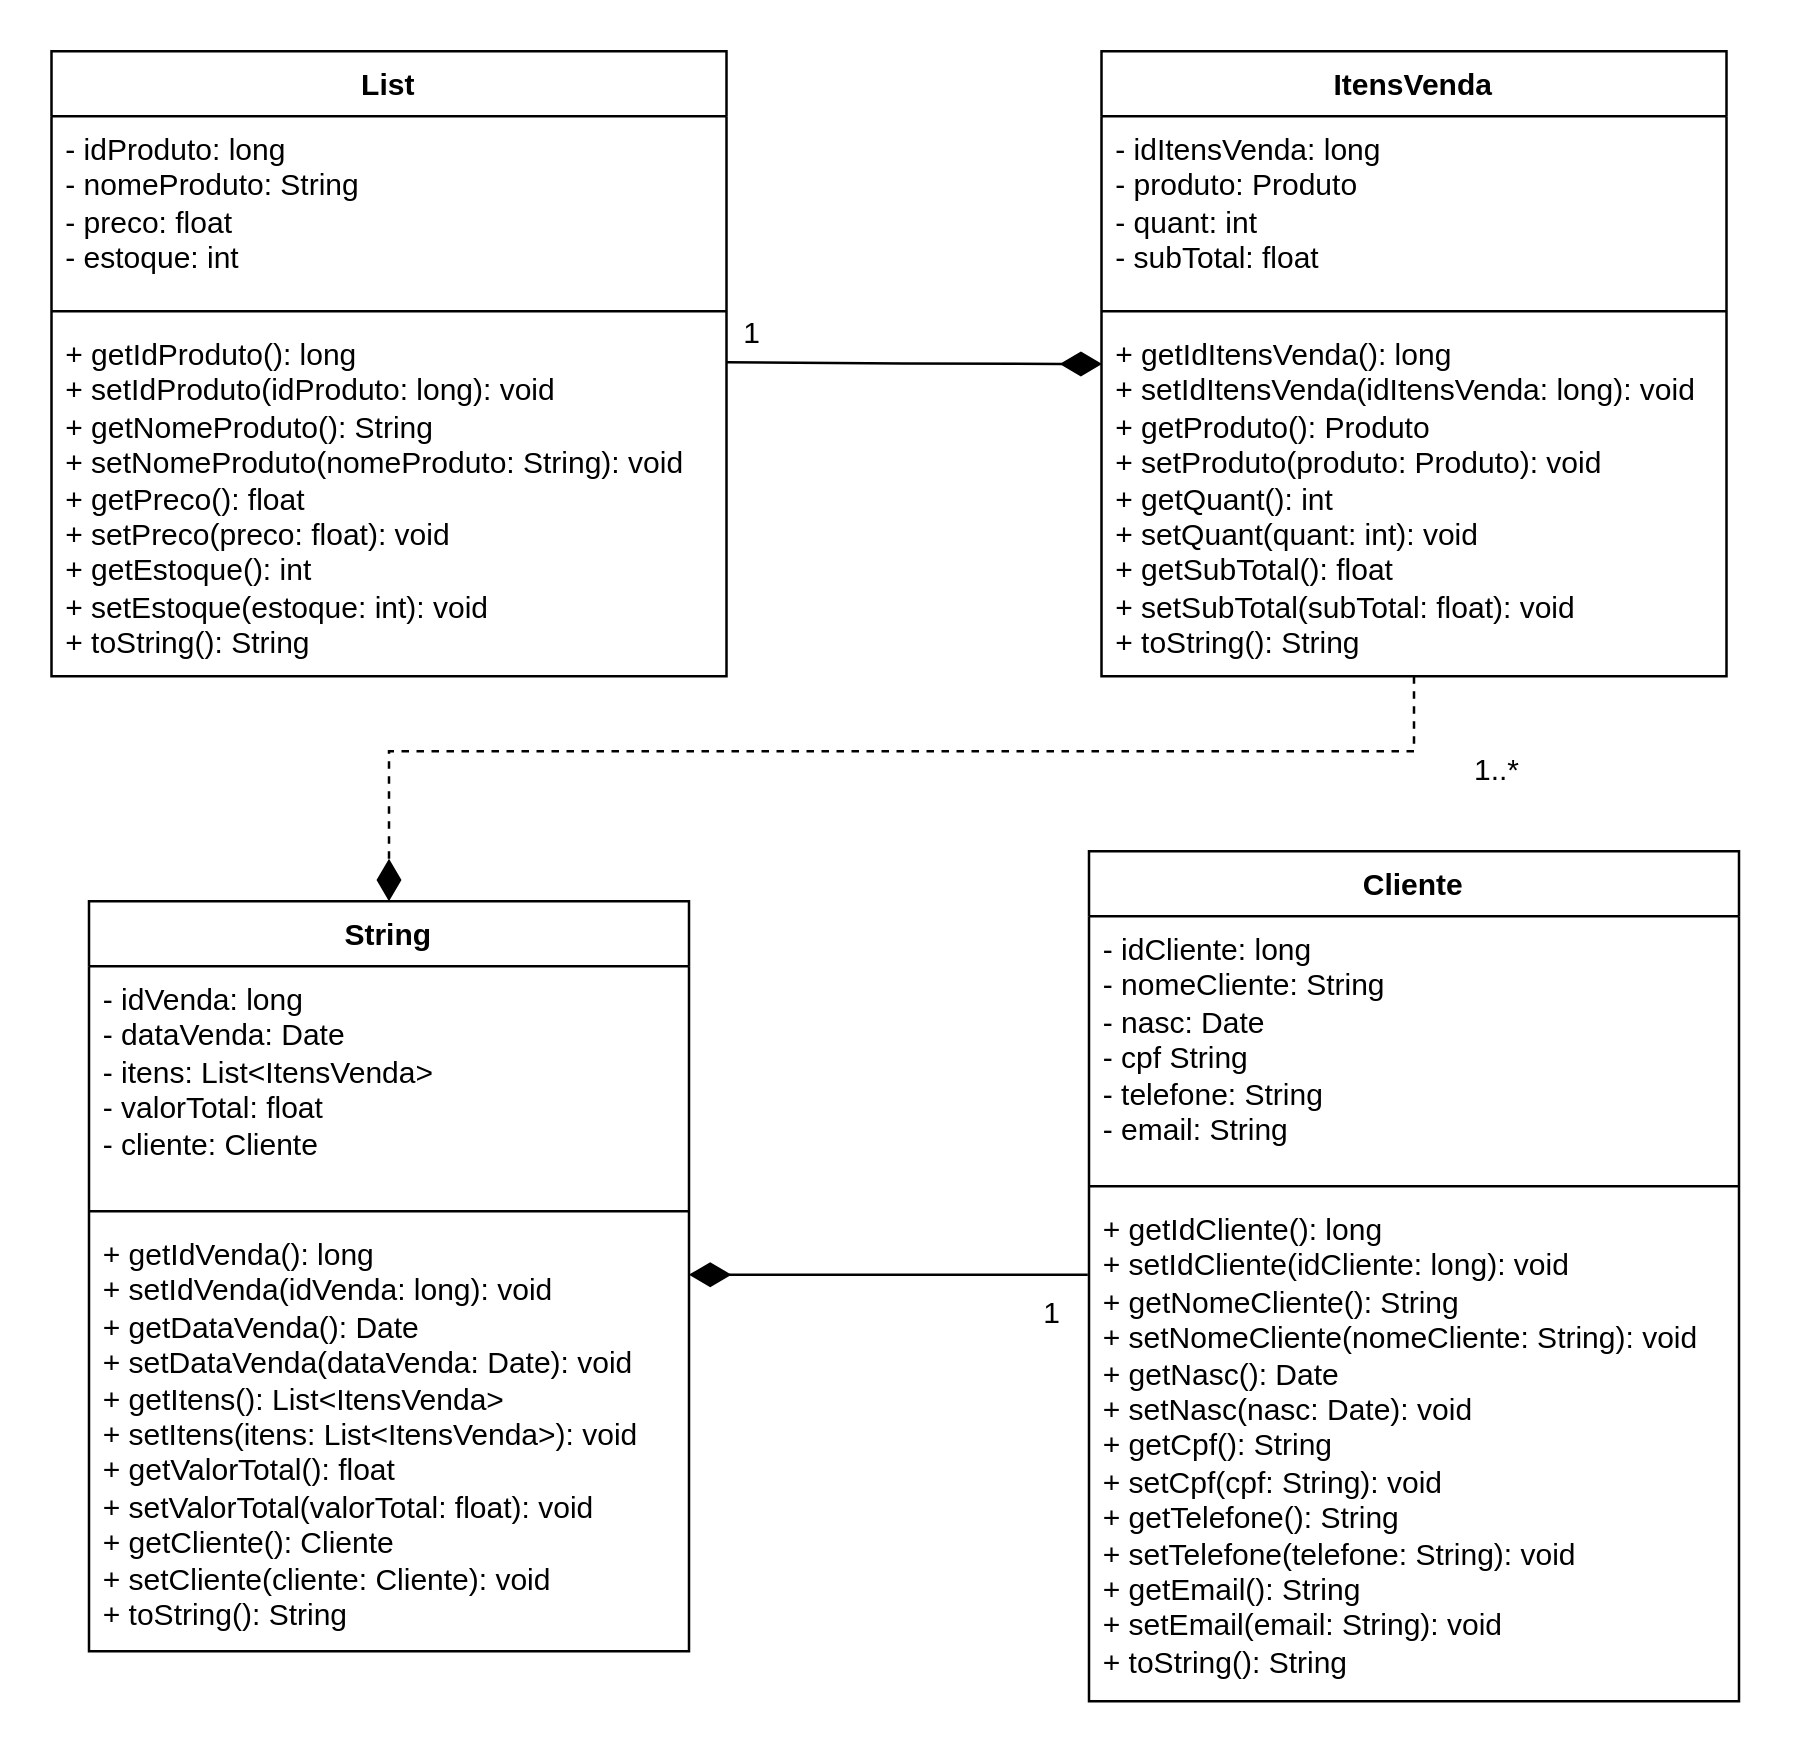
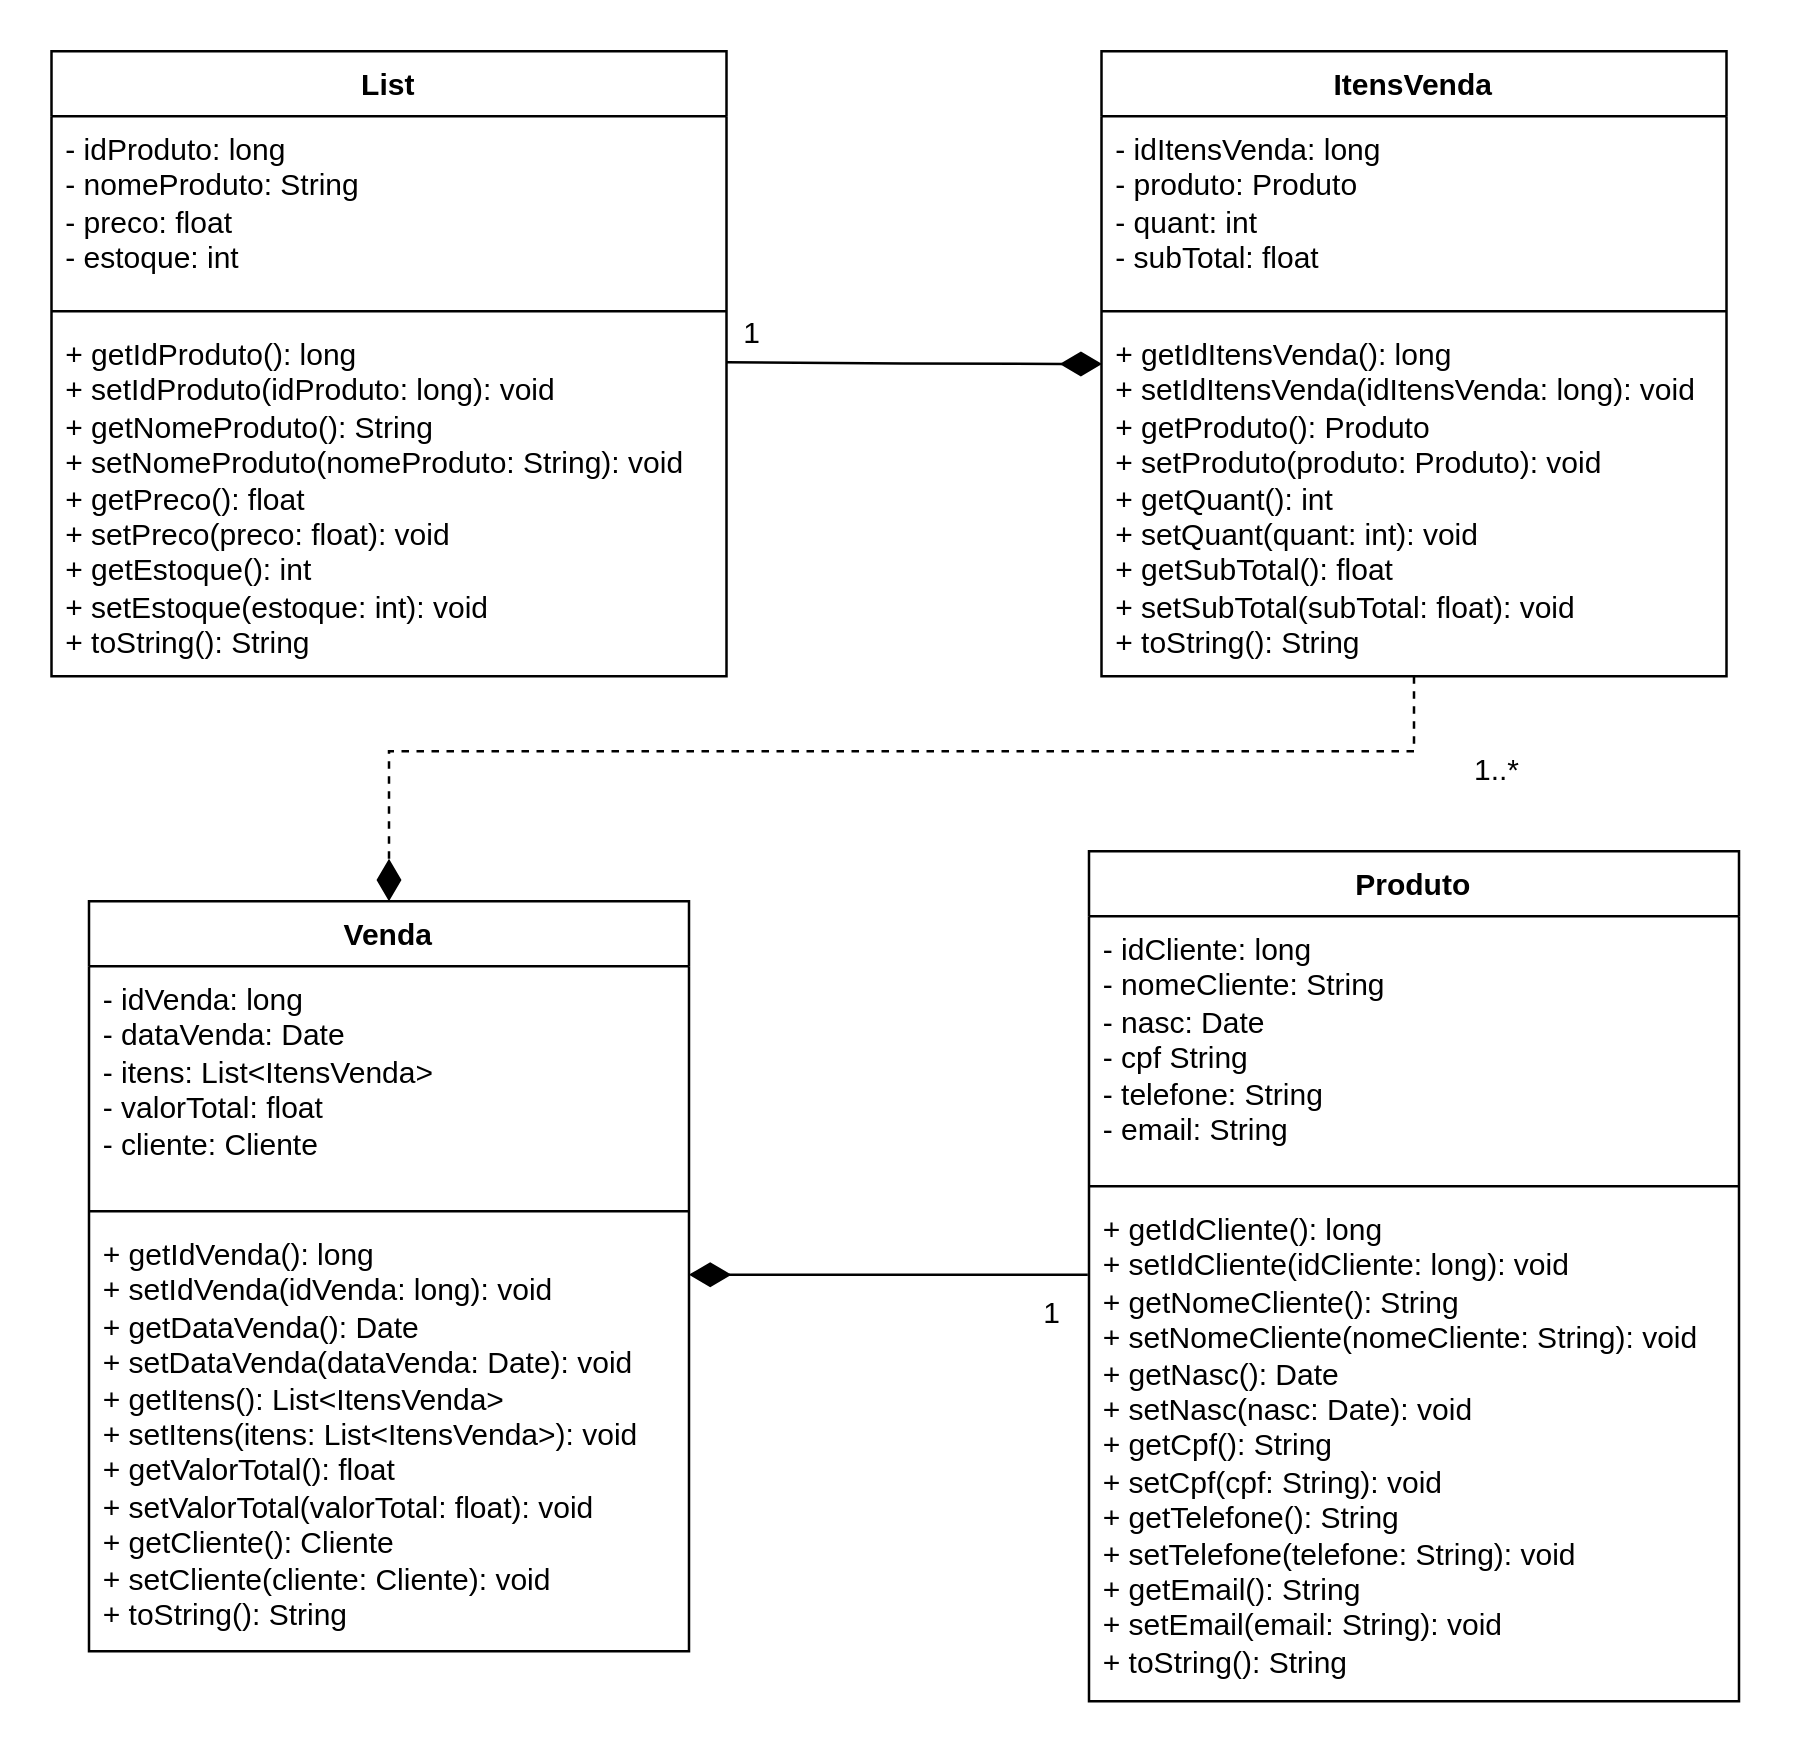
node "Cliente": label "Cliente" -> "Produto"
node "String": label "String" -> "Venda"
